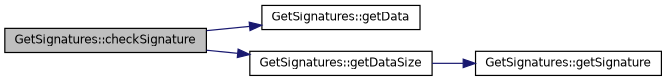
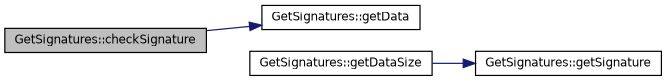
edge "GetSignatures::checkSignature" -> "GetSignatures::getDataSize": removed
